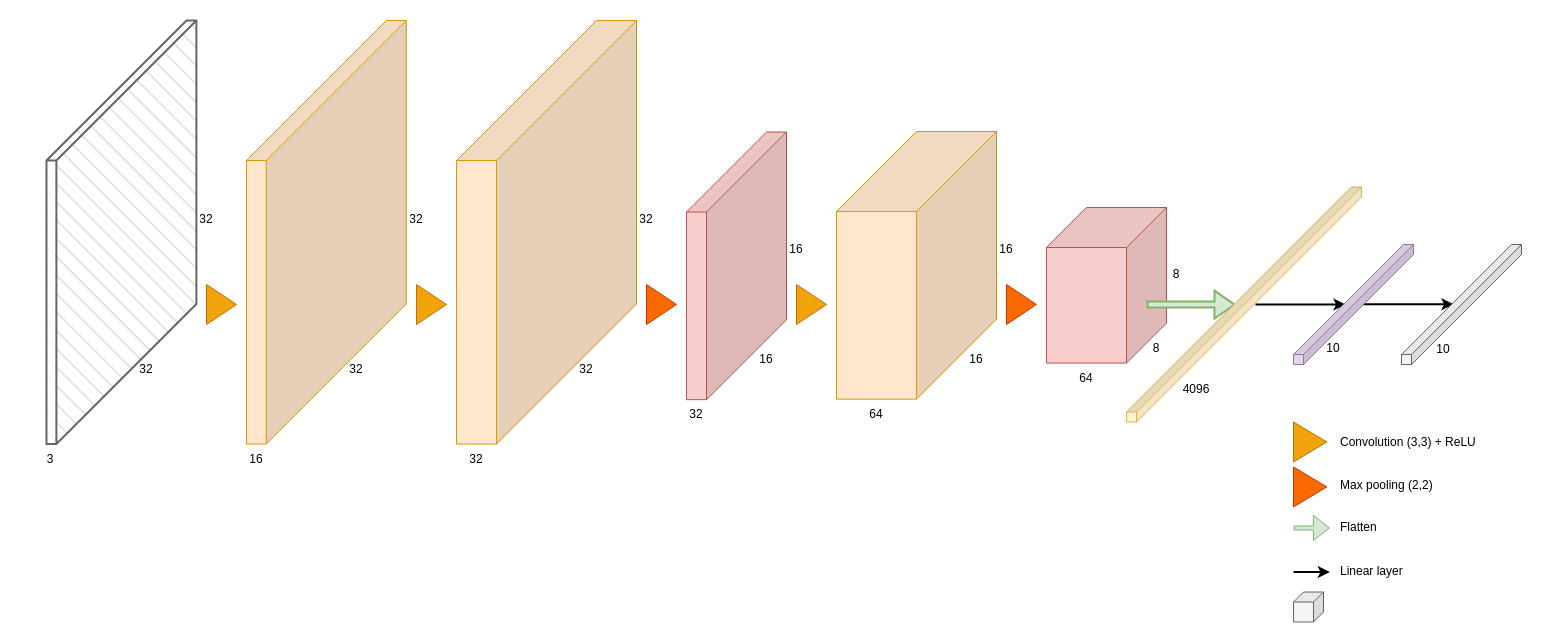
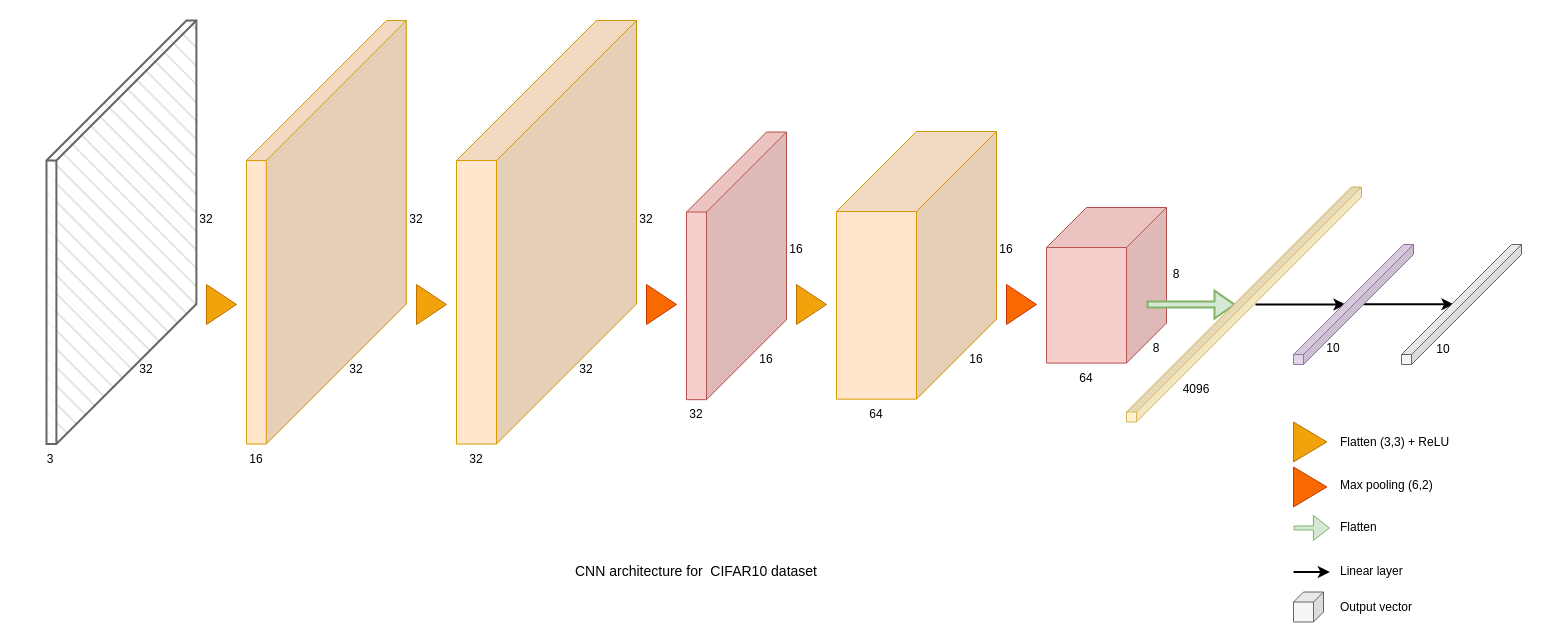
node "Convolution (3,3) + ReLU": label "Convolution (3,3) + ReLU" -> "Flatten (3,3) + ReLU"
node "Max pooling (2,2)": label "Max pooling (2,2)" -> "Max pooling (6,2)"
node "CNN architecture for CIFAR10 dataset": added
node "Output vector": added
